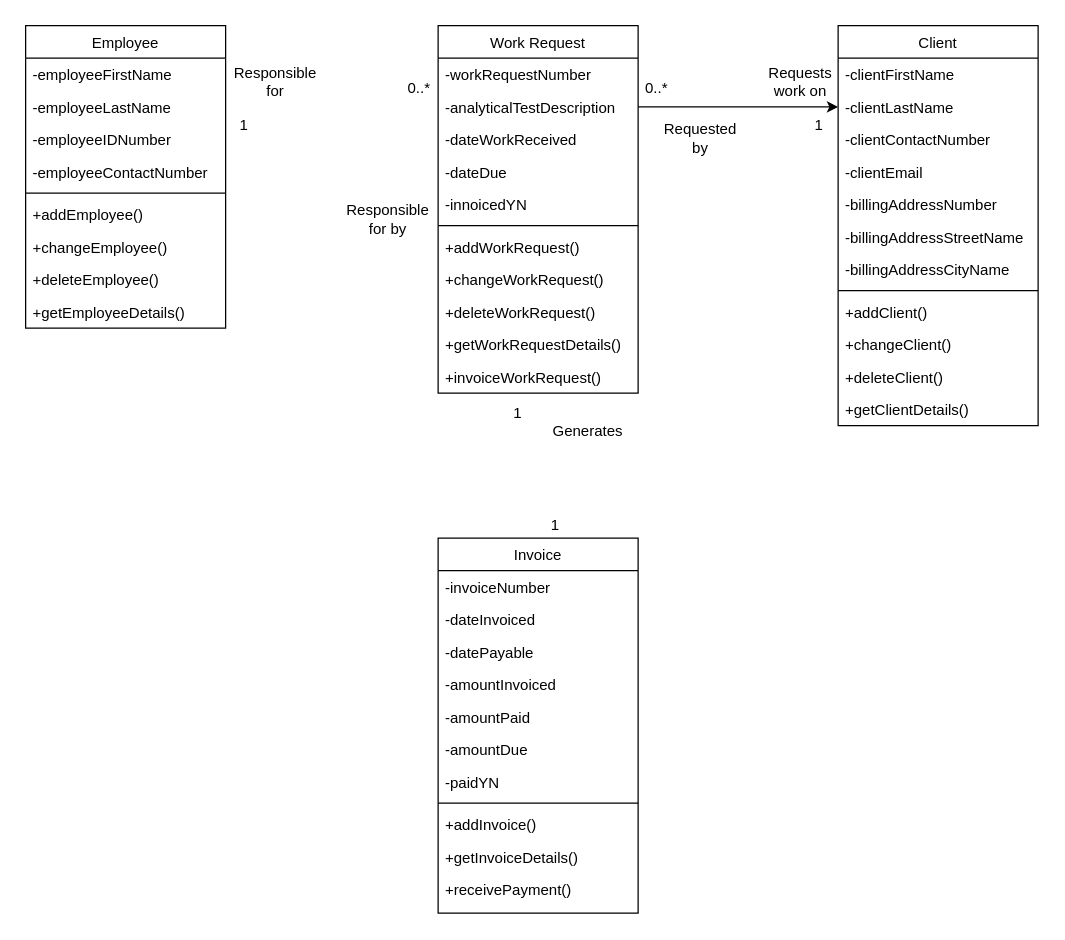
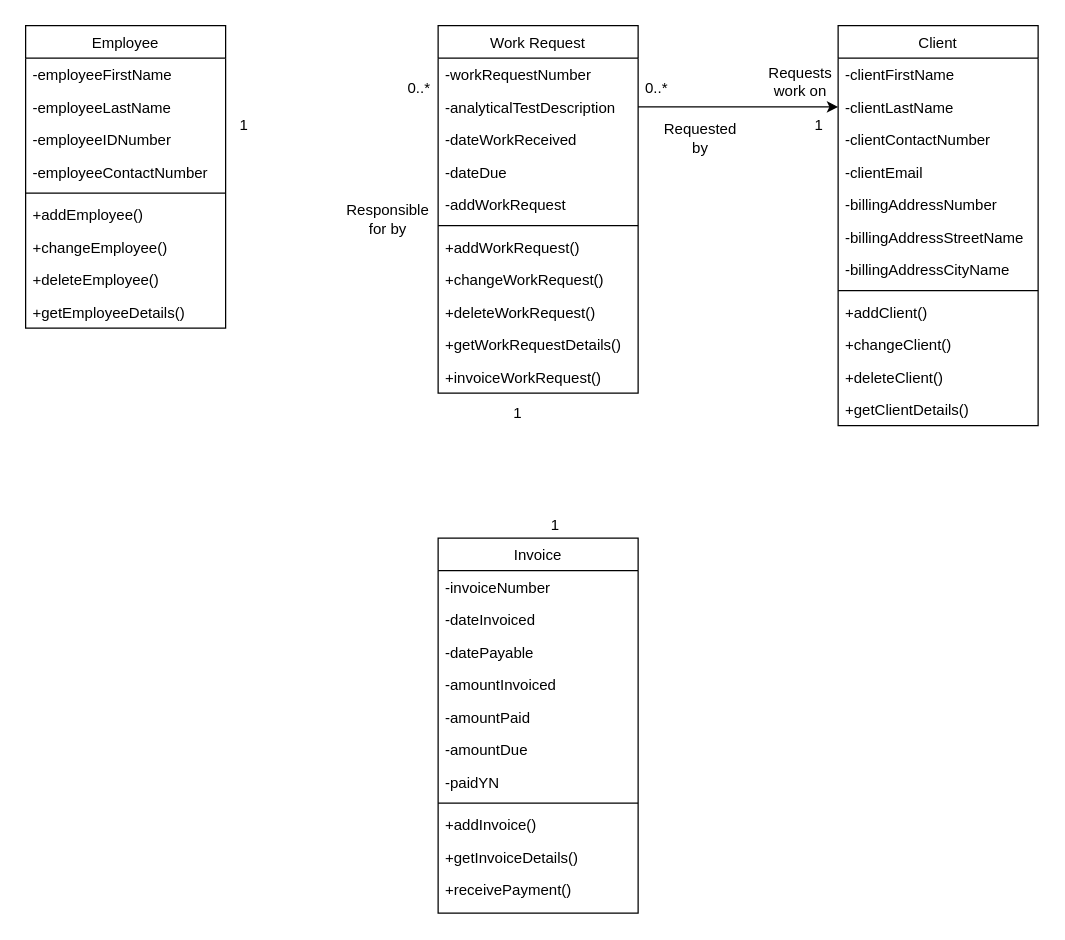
node "Responsible for": removed
node "-innoicedYN": label "-innoicedYN" -> "-addWorkRequest"
node "Generates": removed
